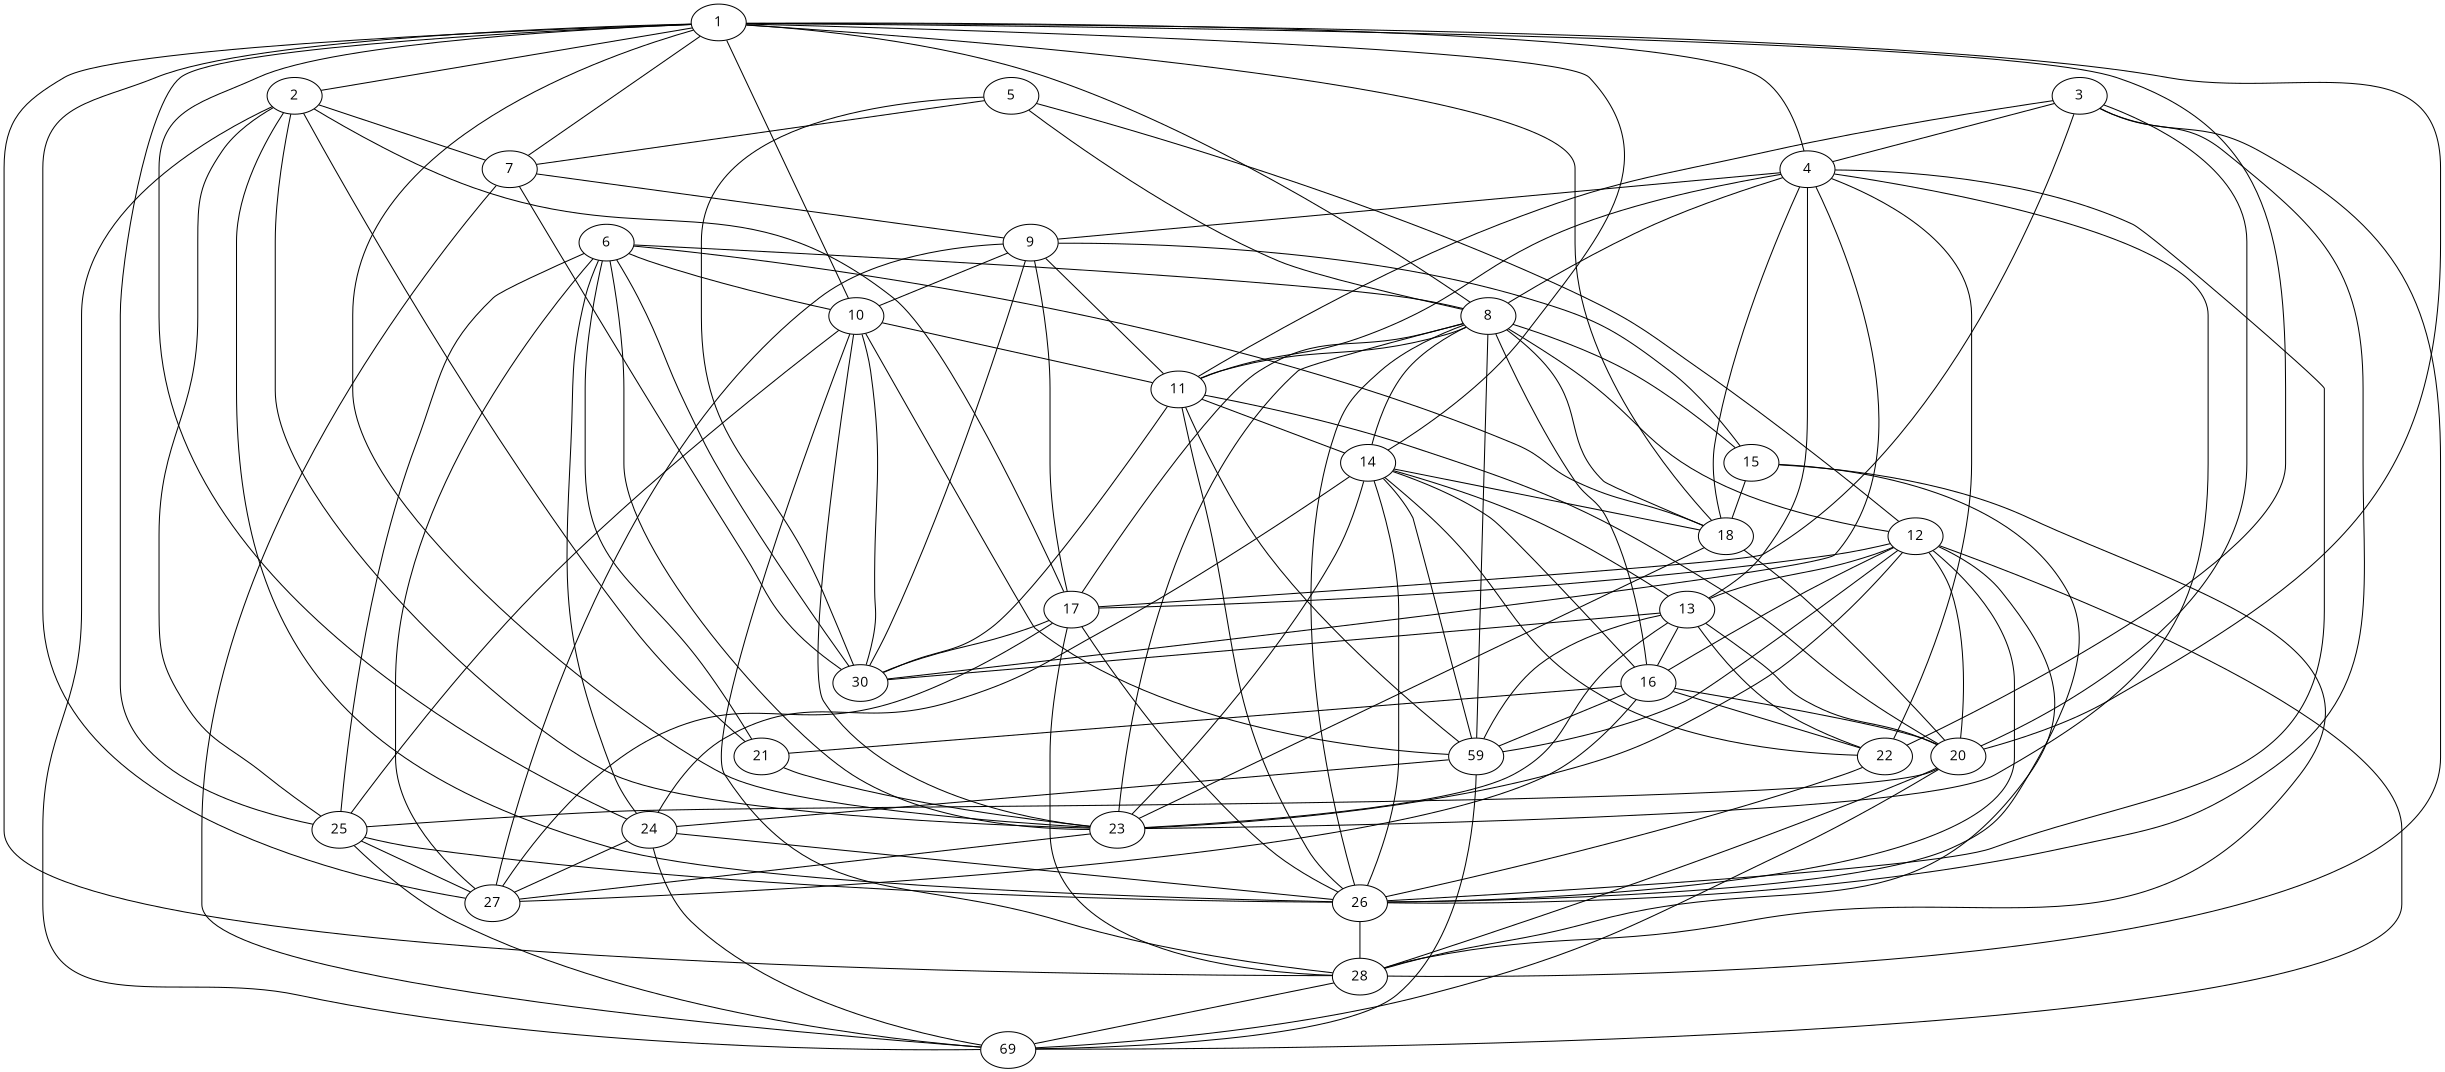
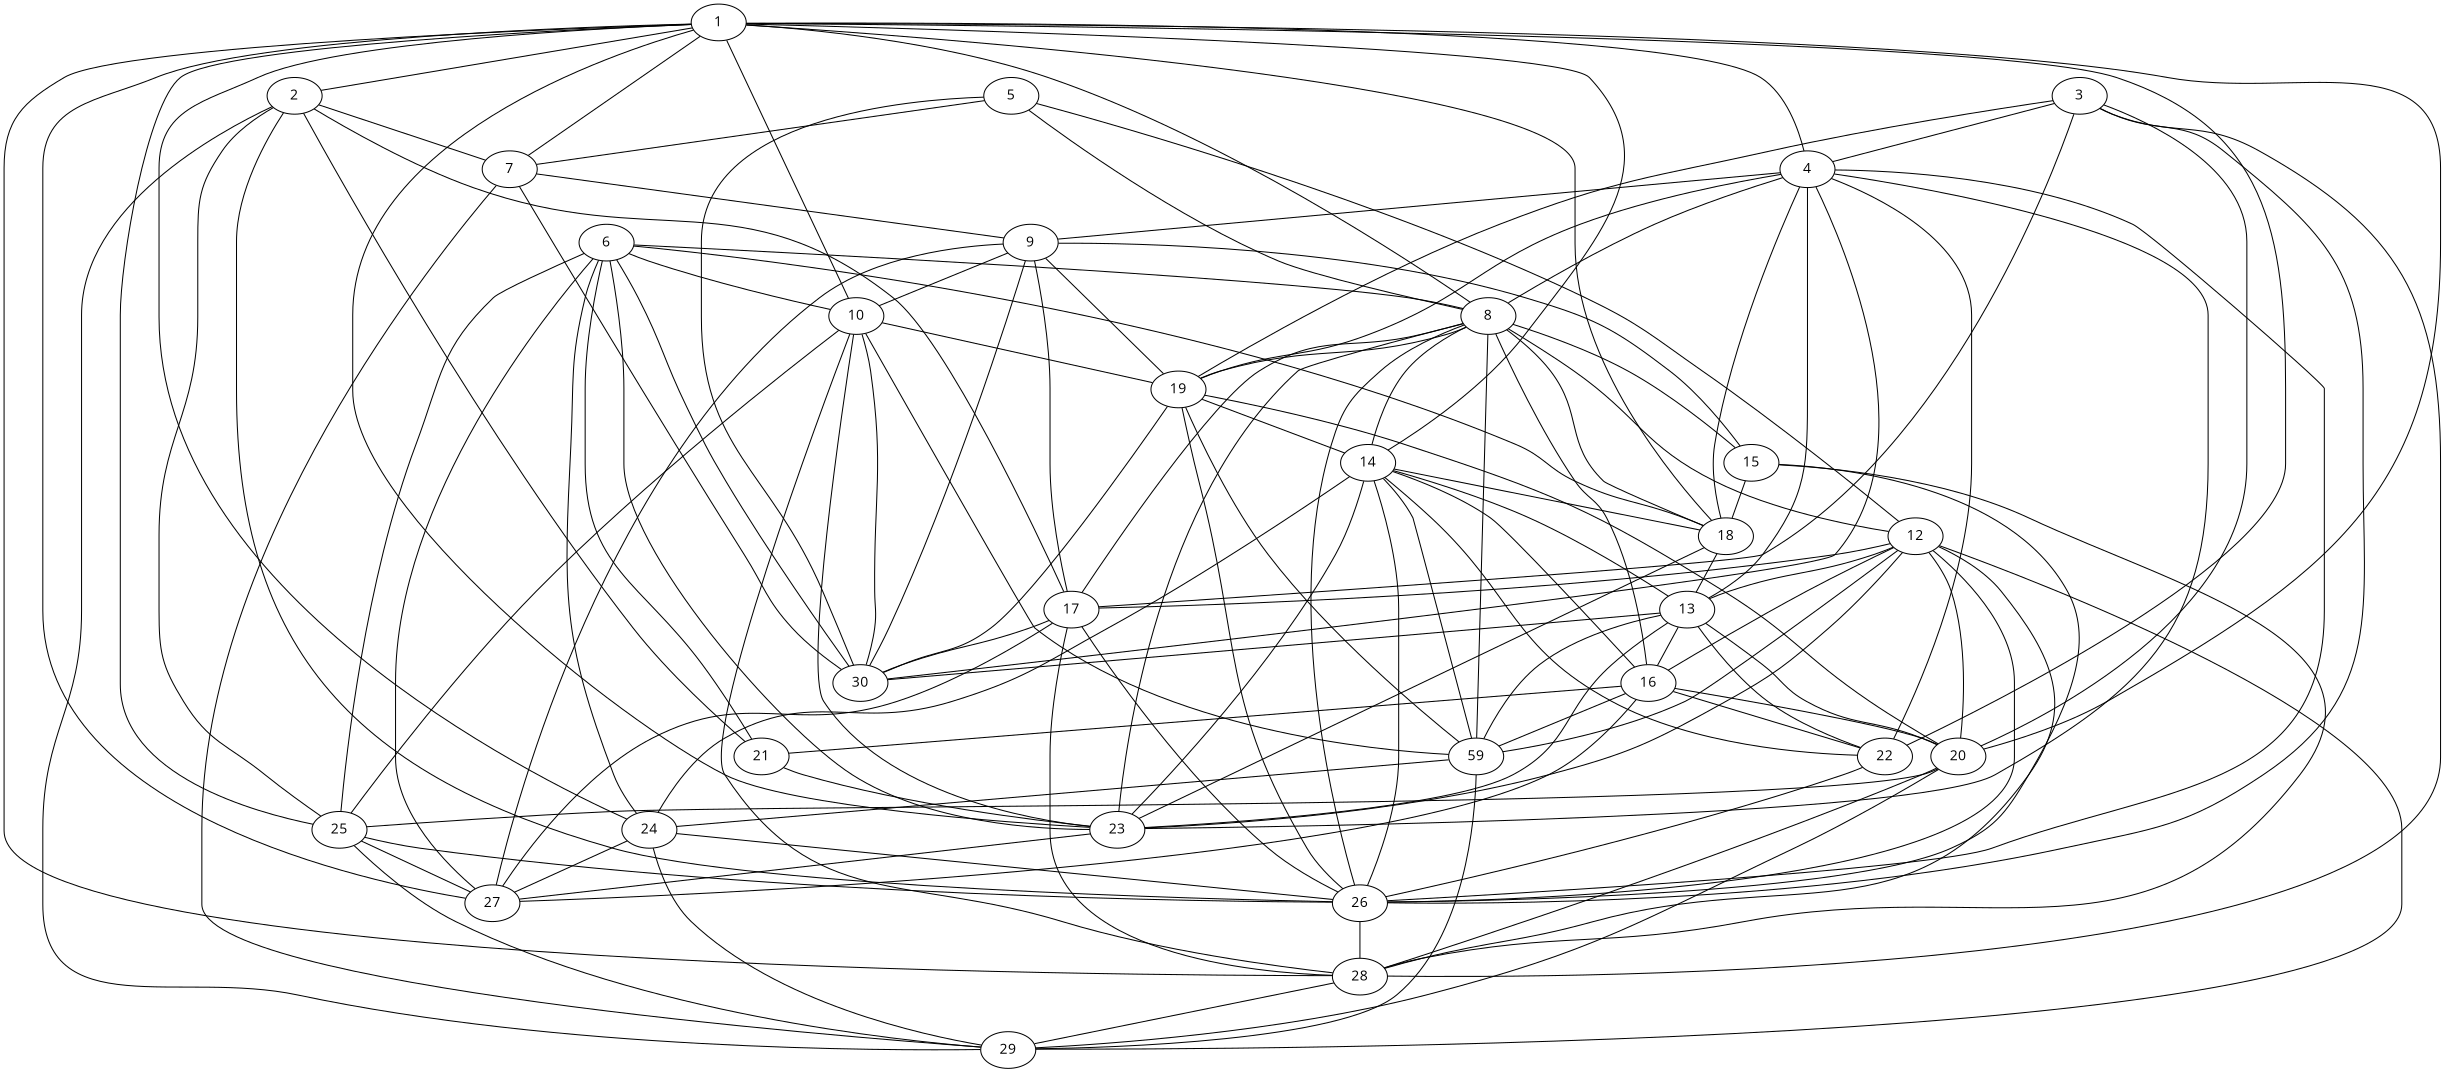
node "11": label "11" -> "19"
edge "18" -- "20": now "18" -- "13"
edge "2" -- "23": removed
node "69": label "69" -> "29"
